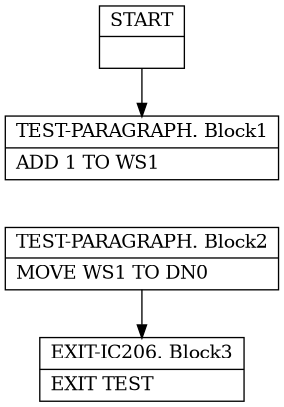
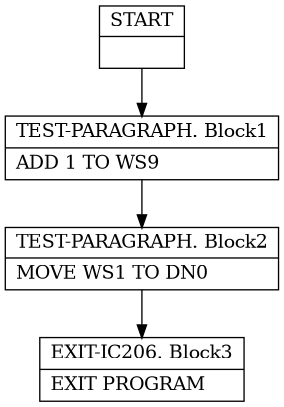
node "TEST-PARAGRAPH. Block1": text "ADD 1 TO WS1" -> "ADD 1 TO WS9"
edge "TEST-PARAGRAPH. Block1" -> "TEST-PARAGRAPH. Block2": added
node "EXIT-IC206. Block3": text "EXIT TEST" -> "EXIT PROGRAM"
